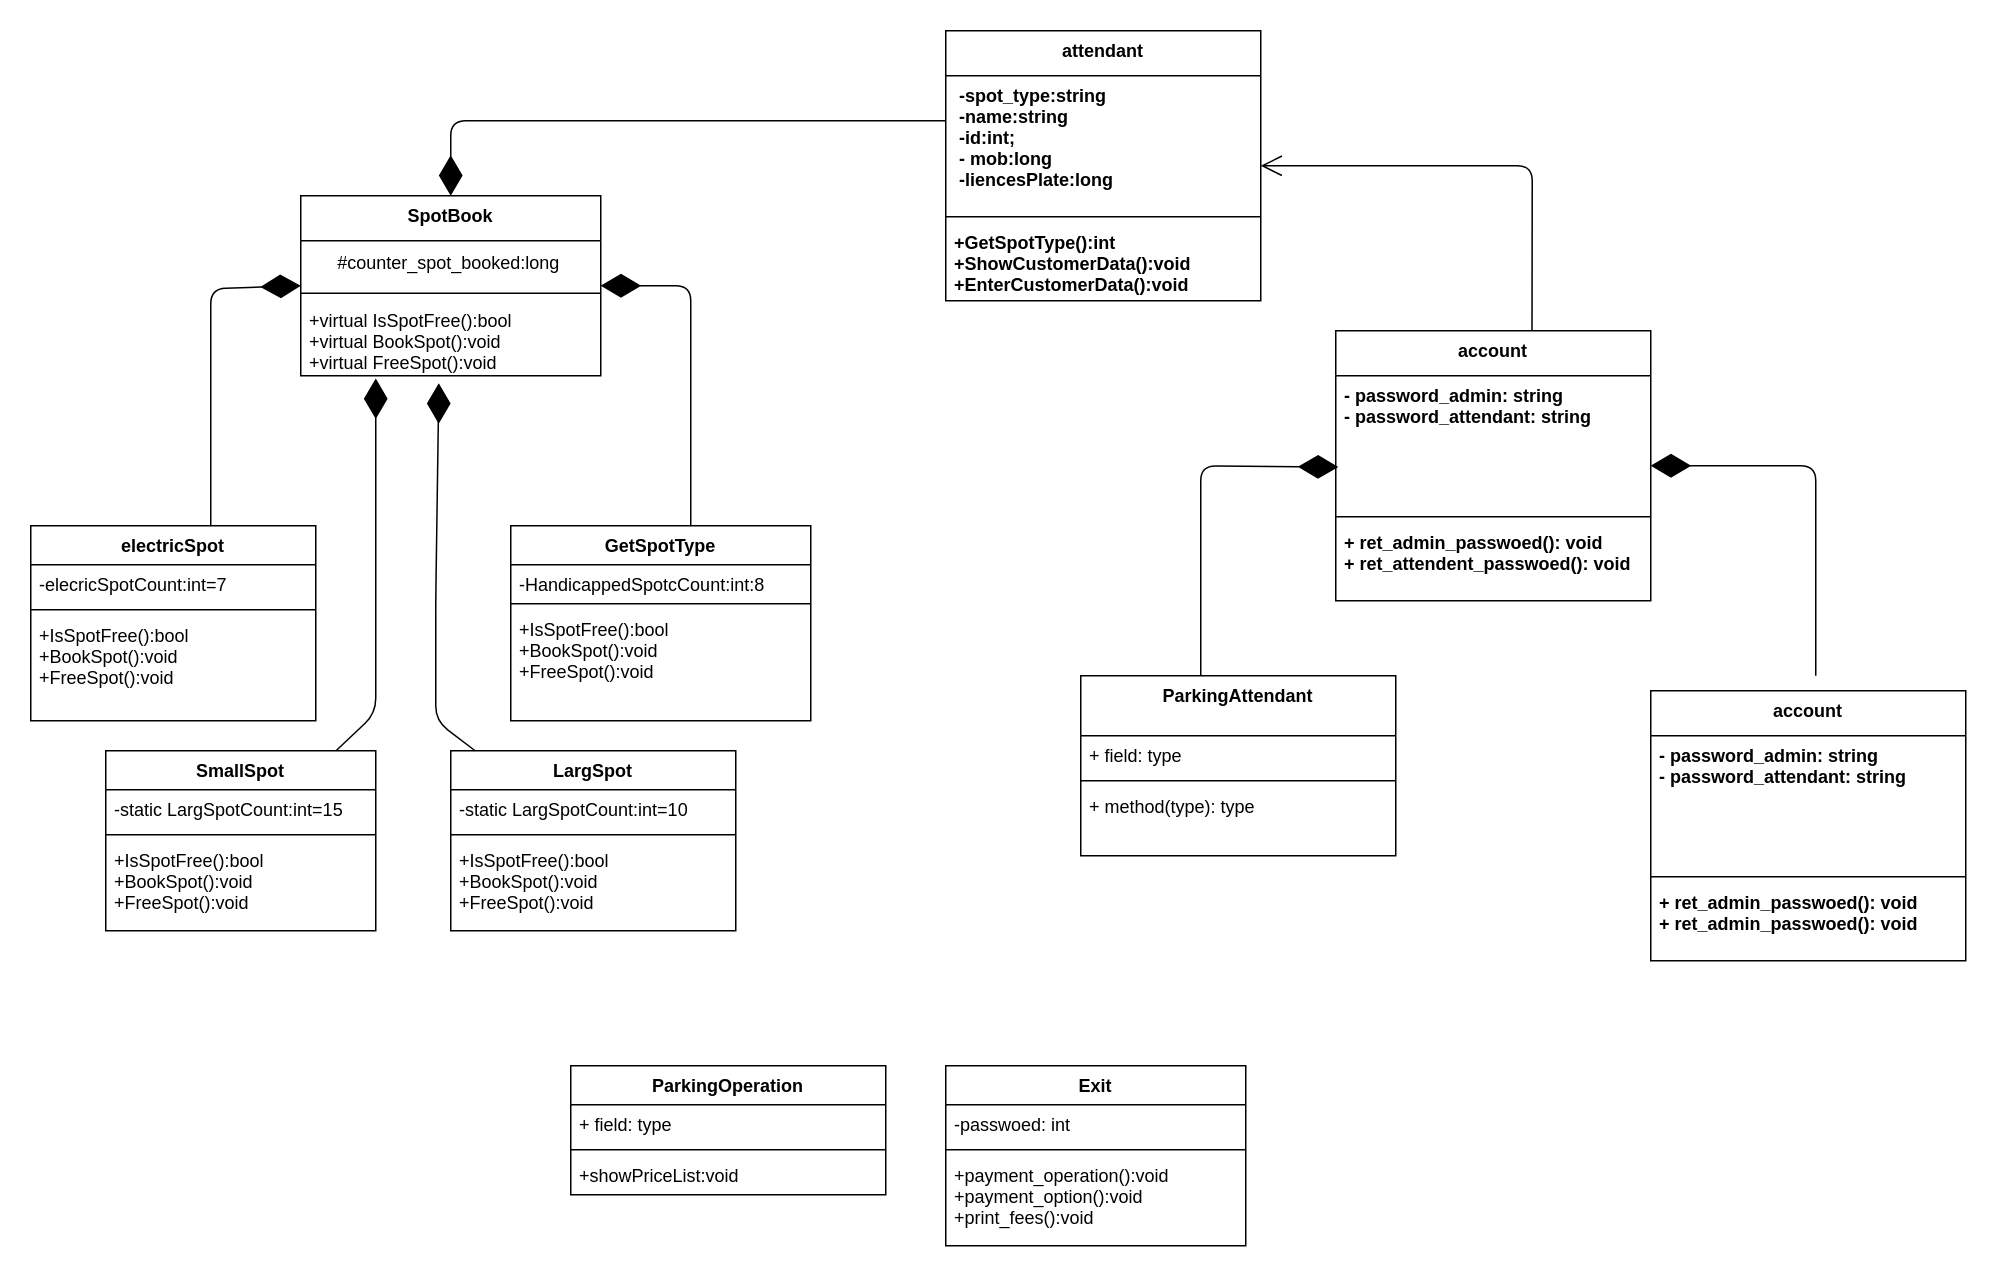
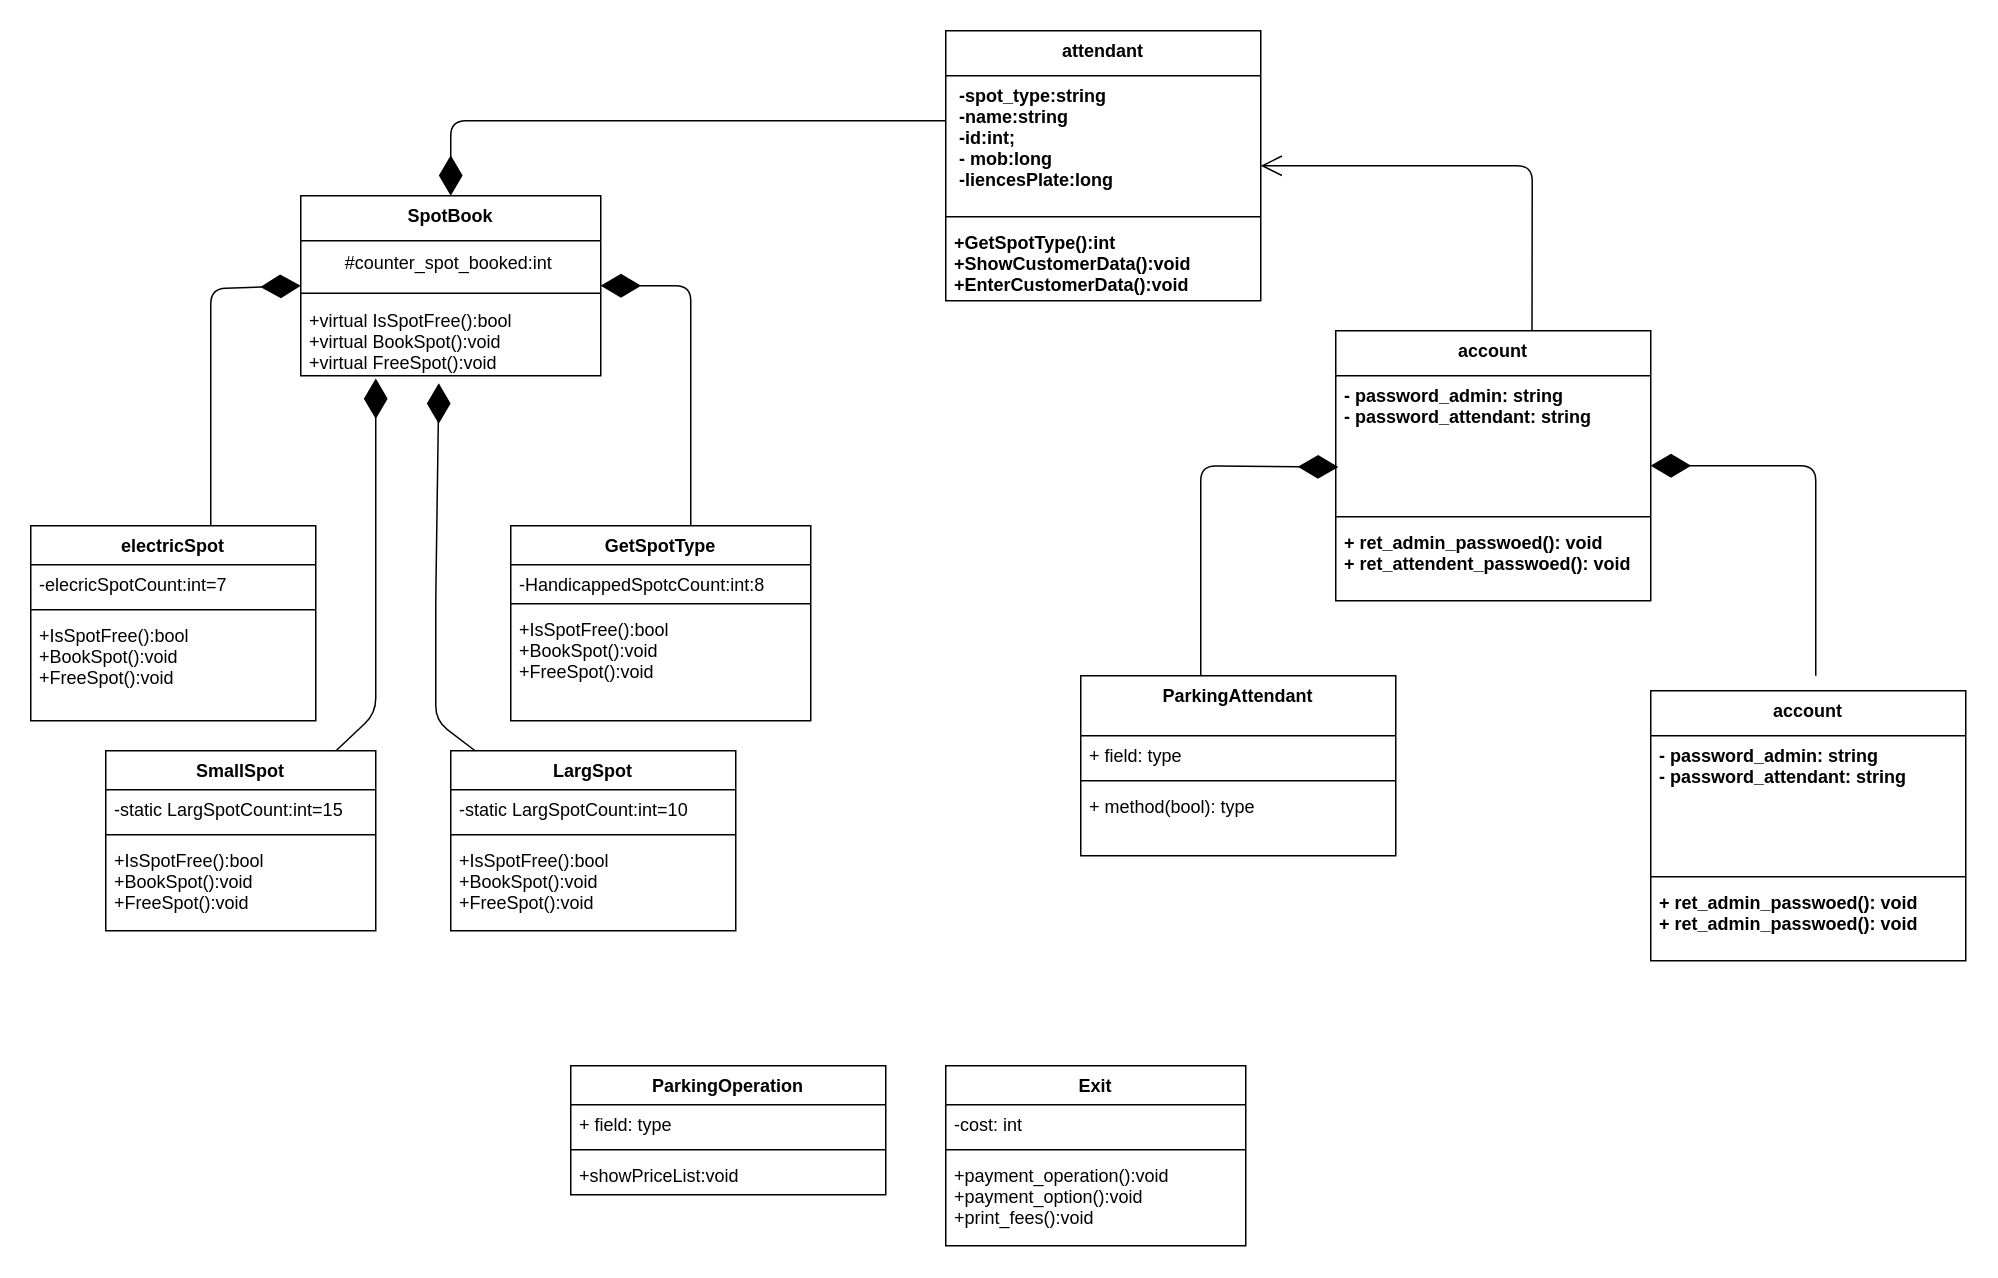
node "#counter_spot_booked:long": label "#counter_spot_booked:long" -> "#counter_spot_booked:int"
node "+ method(type): type": label "+ method(type): type" -> "+ method(bool): type"
node "-passwoed: int": label "-passwoed: int" -> "-cost: int"
